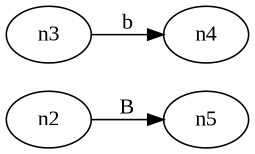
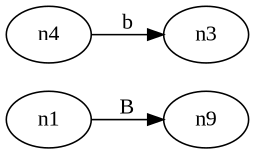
edge "n3" -> "n4": reversed
node "n2": label "n2" -> "n1"
node "n5": label "n5" -> "n9"
